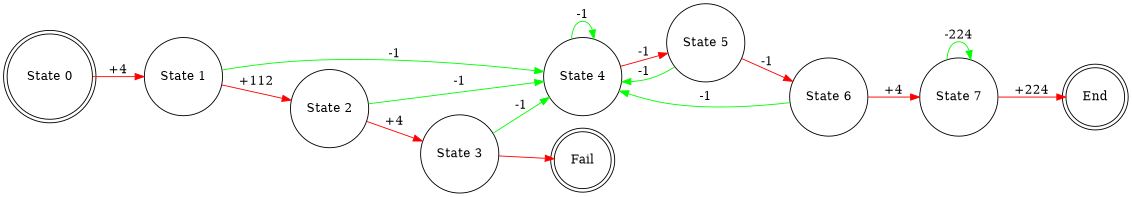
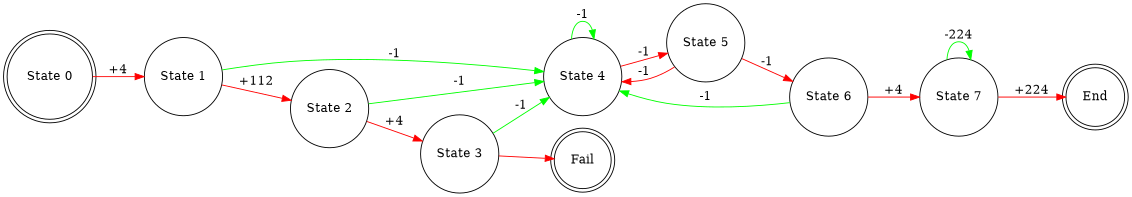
edge "State 5" -> "State 4": color green -> red
